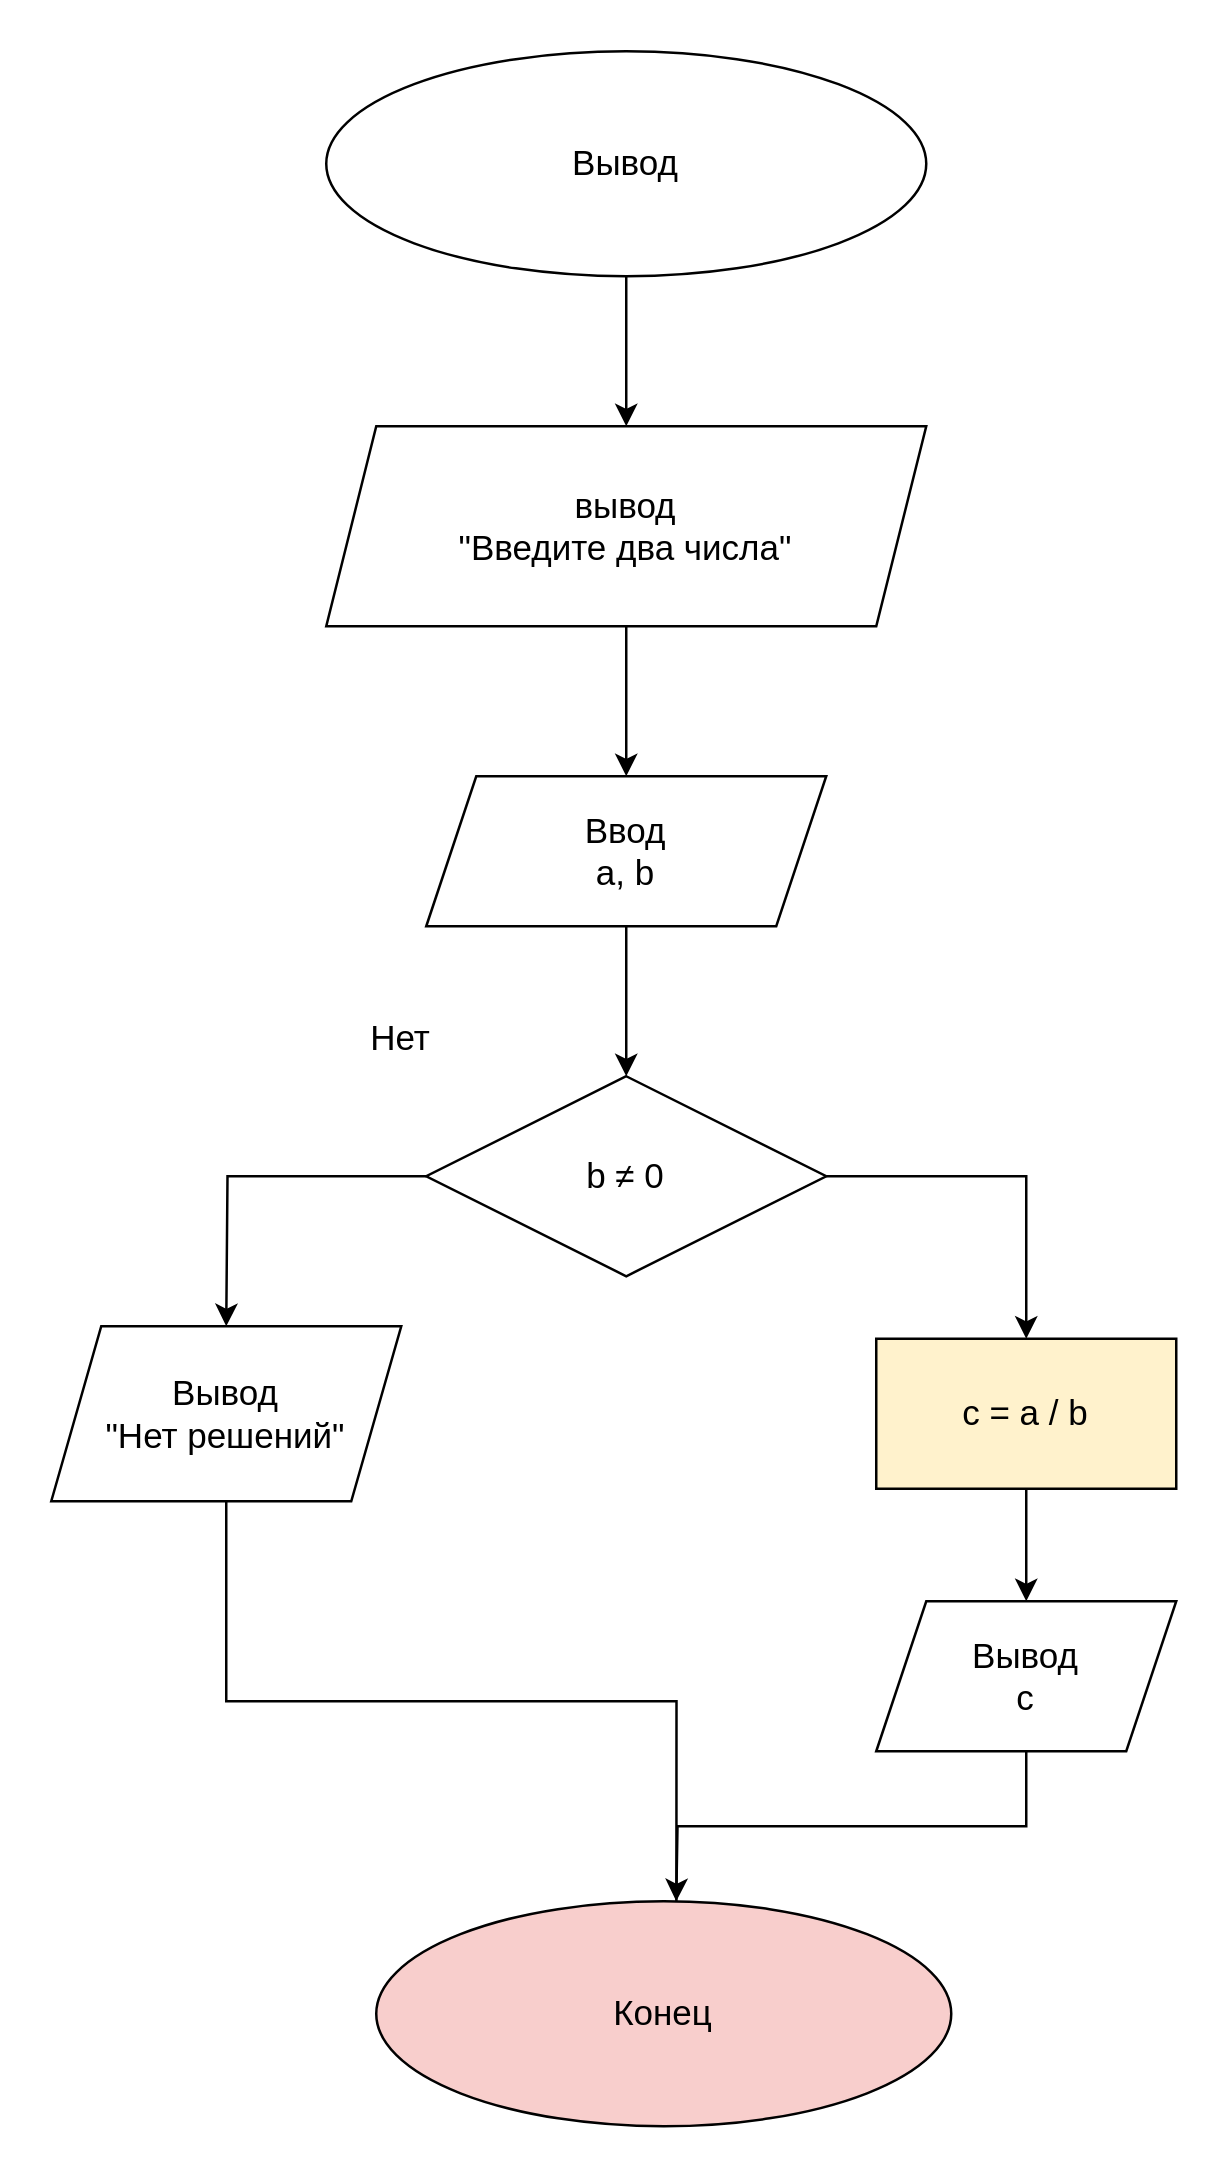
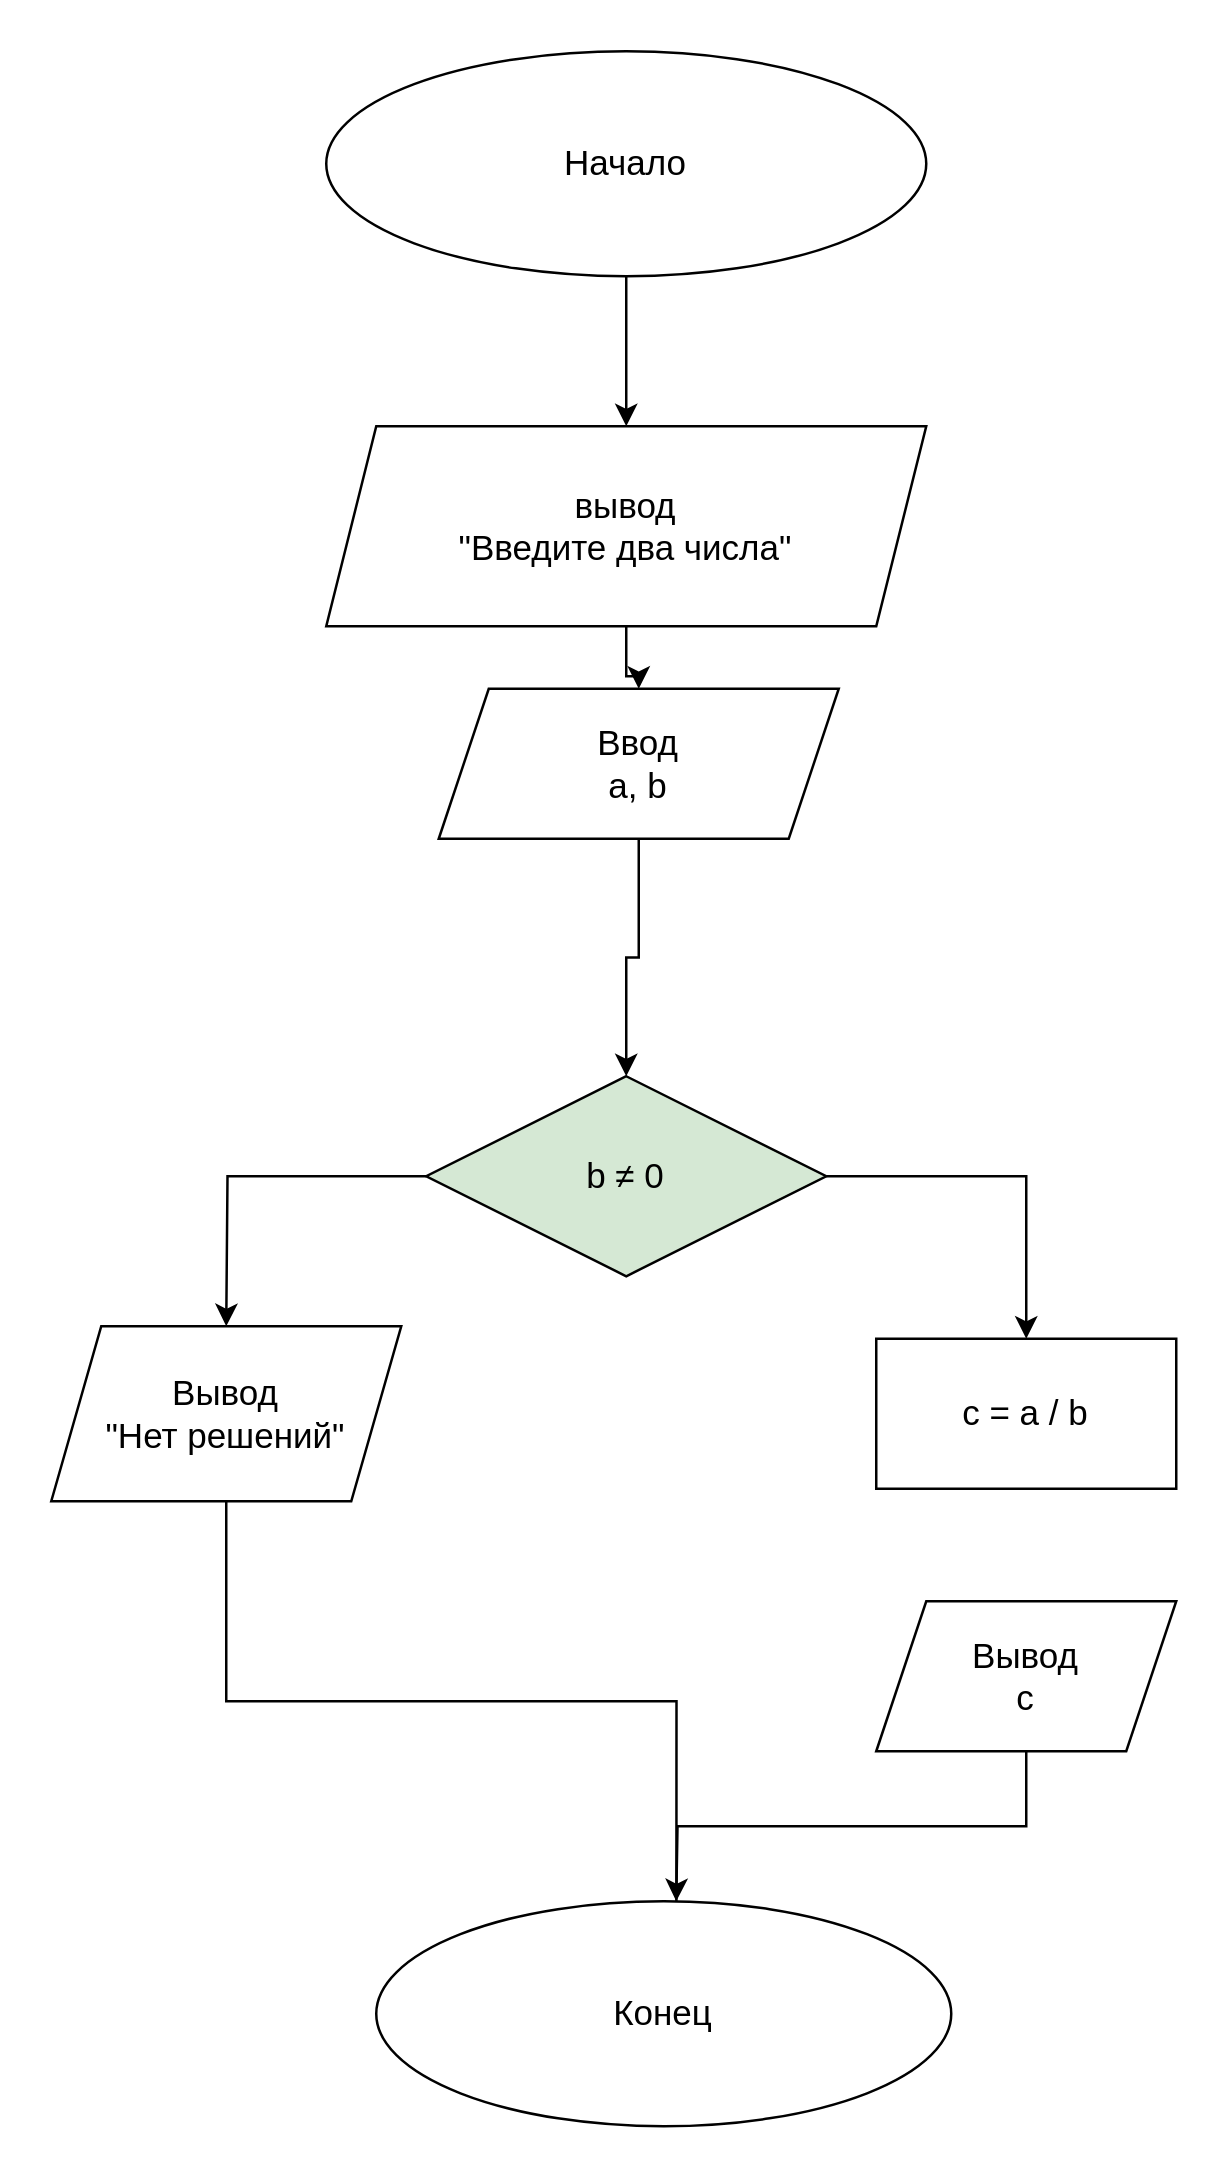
node "Вывод": label "Вывод" -> "Начало"
node "Ввод a, b": moved (626, 851) -> (639, 764)
node "Нет": removed
node "b ≠ 0": fillcolor #ffffff -> #d5e8d4
node "c = a / b": fillcolor #fff2cc -> #ffffff
edge "c = a / b" -> "Вывод c": removed
node "Конец": fillcolor #f8cecc -> #ffffff
